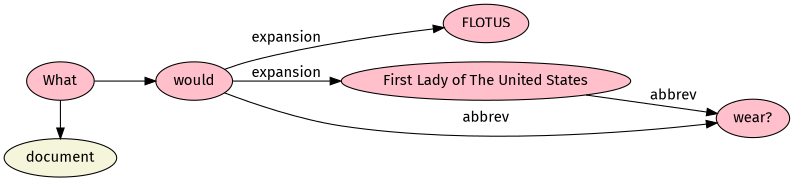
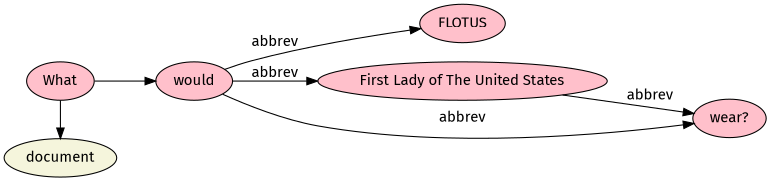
edge "would" -> "FLOTUS": label "expansion" -> "abbrev"
edge "would" -> "First Lady of The United States": label "expansion" -> "abbrev"
